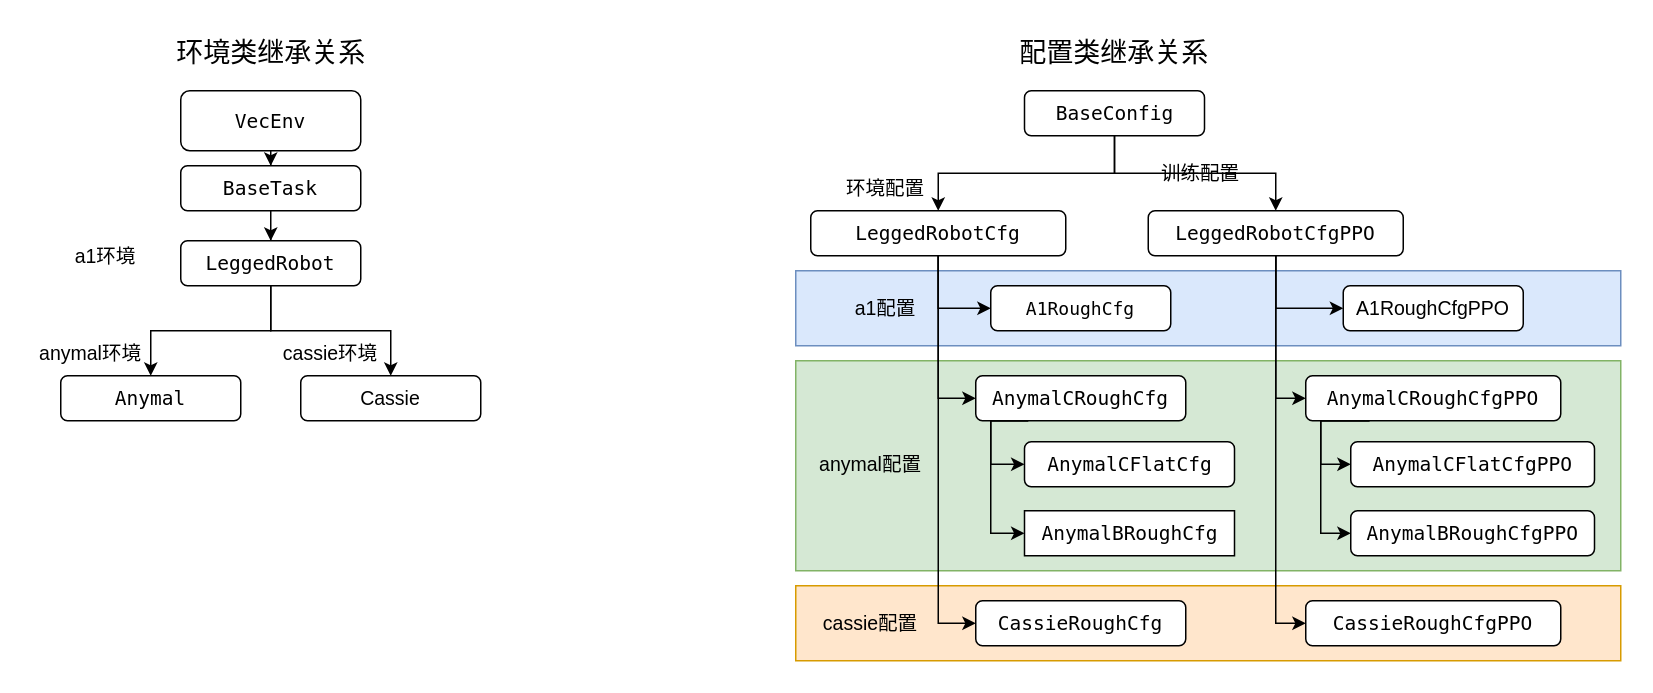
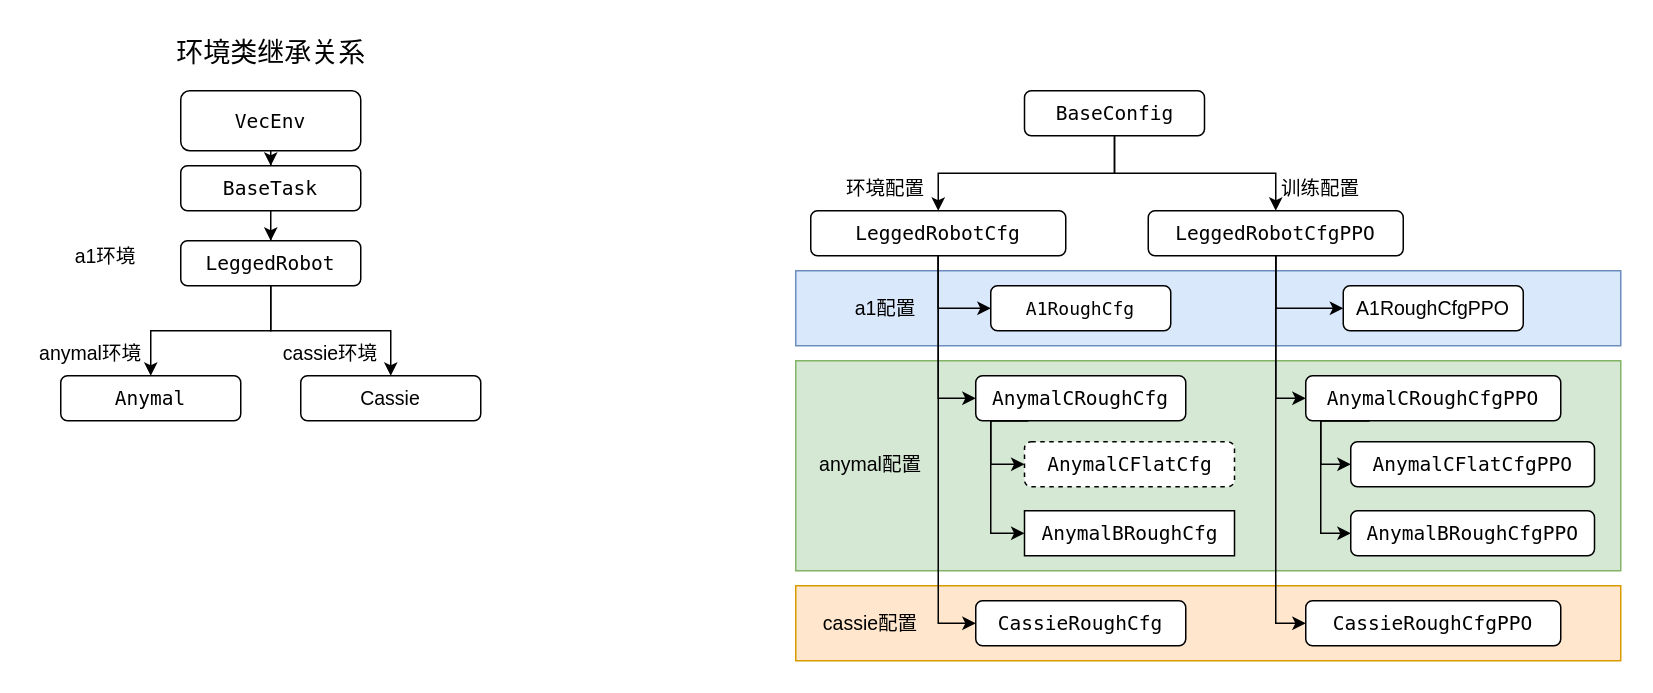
node "配置类继承关系": removed
node "训练配置": moved (1201, 173) -> (1321, 188)
node "AnymalCFlatCfg": style solid -> dashed
